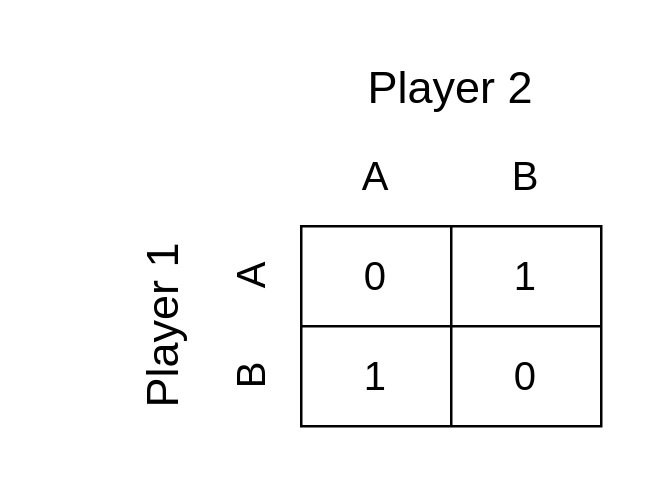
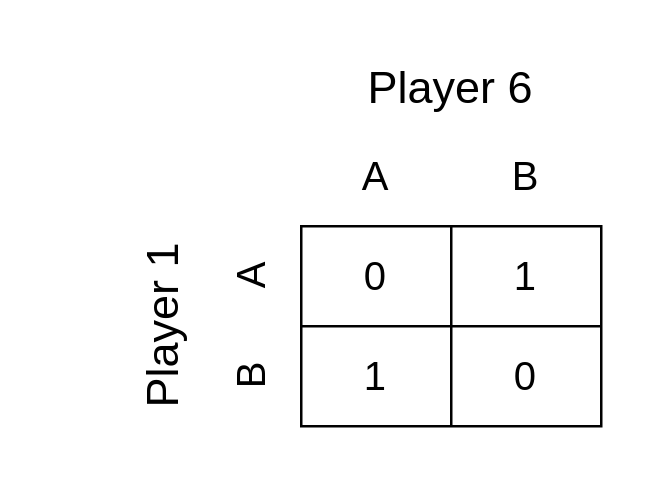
node "Player 2": label "Player 2" -> "Player 6"
